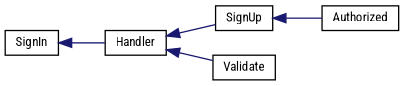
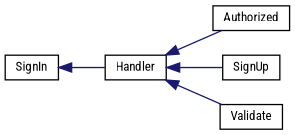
edge "Authorized" -> "SignUp": now "Authorized" -> "Handler"
